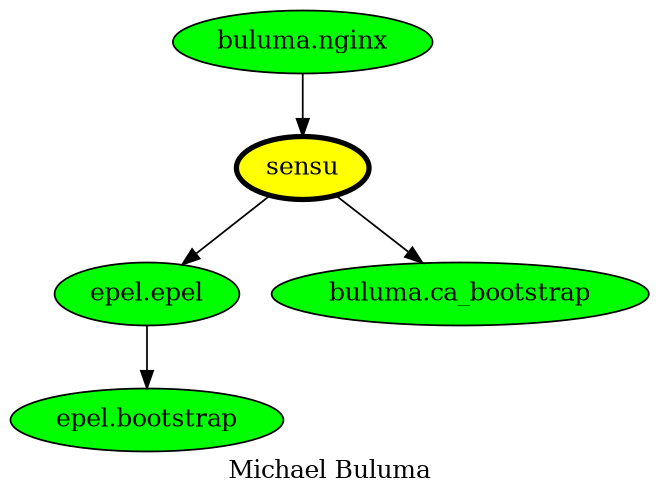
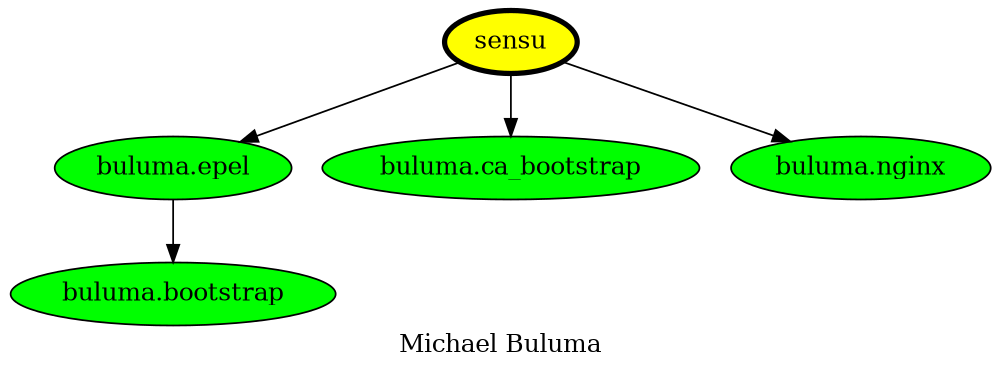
edge "buluma.nginx" -> "sensu": reversed
node "epel.epel": label "epel.epel" -> "buluma.epel"
node "epel.bootstrap": label "epel.bootstrap" -> "buluma.bootstrap"
